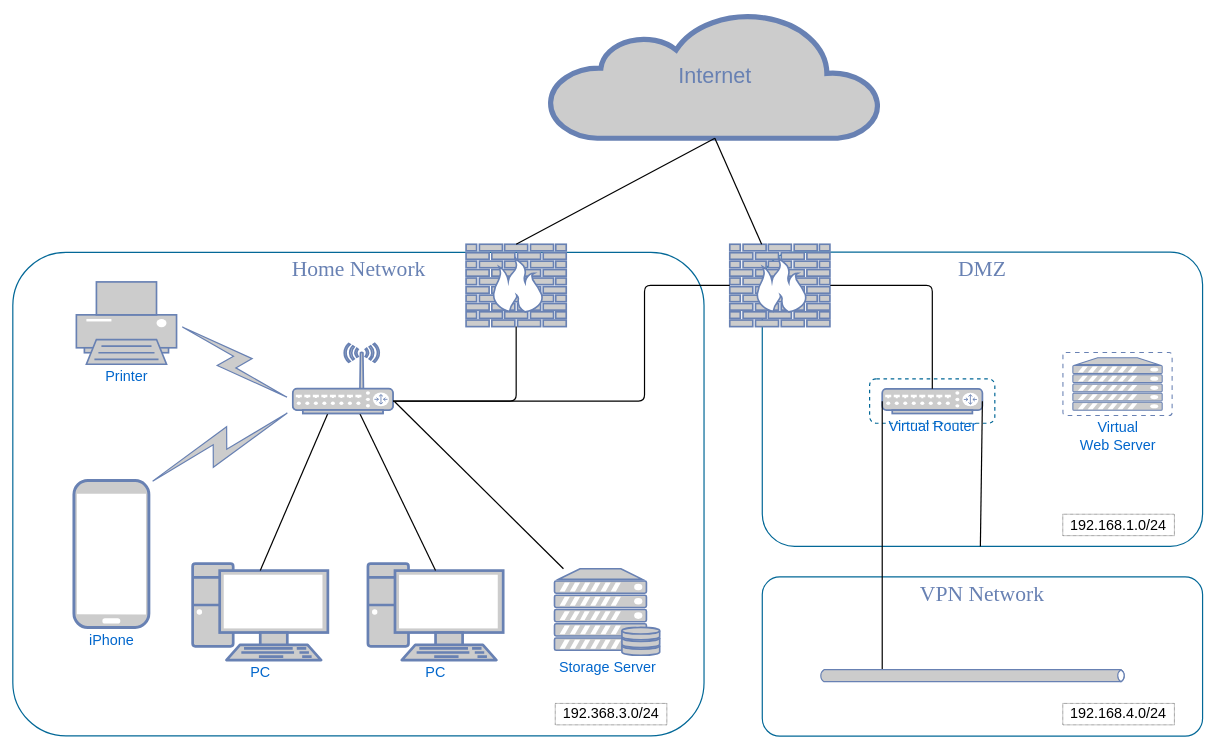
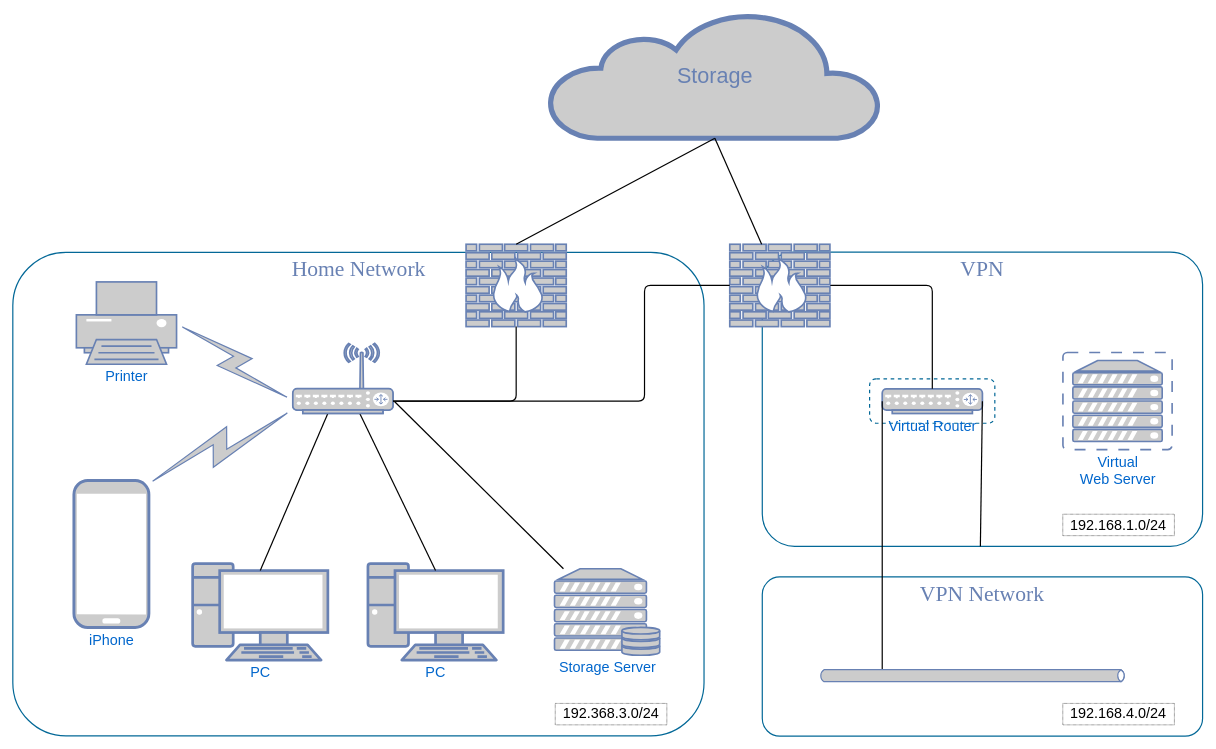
node "Internet": label "Internet" -> "Storage"
node "DMZ": label "DMZ" -> "VPN"
node "Virtual Web Server": size 109x63 -> 109x97
